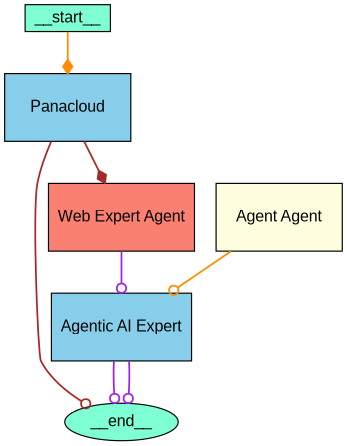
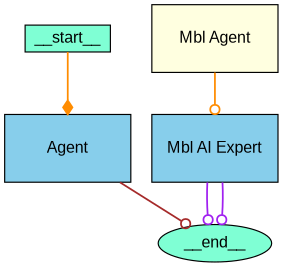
node "Panacloud": label "Panacloud" -> "Agent"
node "Web Expert Agent": removed
node "Agent Agent": label "Agent Agent" -> "Mbl Agent"
node "Agentic AI Expert": label "Agentic AI Expert" -> "Mbl AI Expert"
